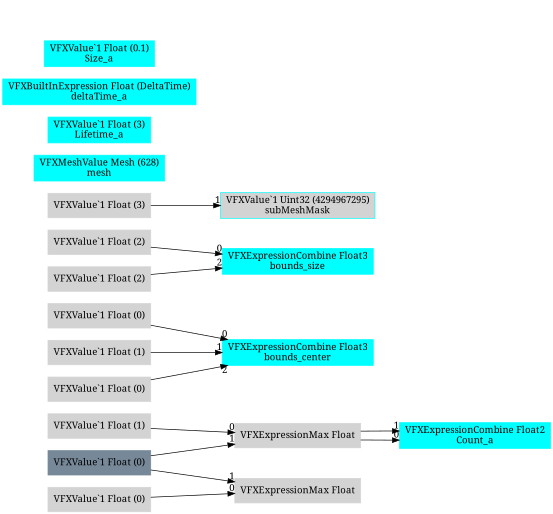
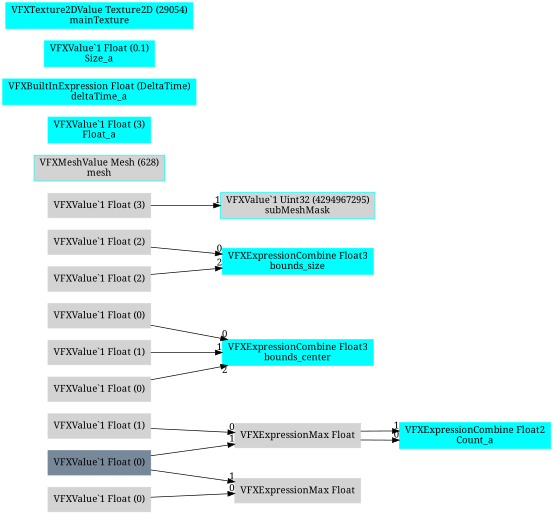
node "VFXTexture2DValue Texture2D (29054) mainTexture": added
node "VFXValue`1 Float (3) Lifetime_a": label "VFXValue`1 Float (3) Lifetime_a" -> "VFXValue`1 Float (3) Float_a"
node "VFXMeshValue Mesh (628) mesh": fillcolor cyan -> lightgray
